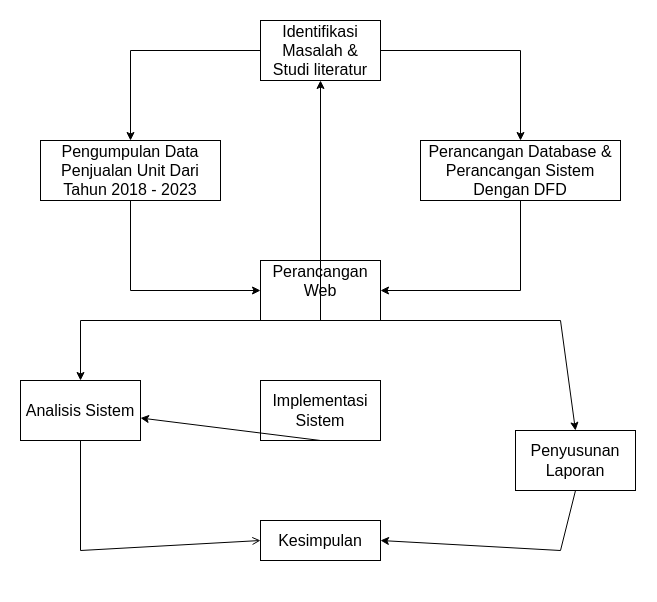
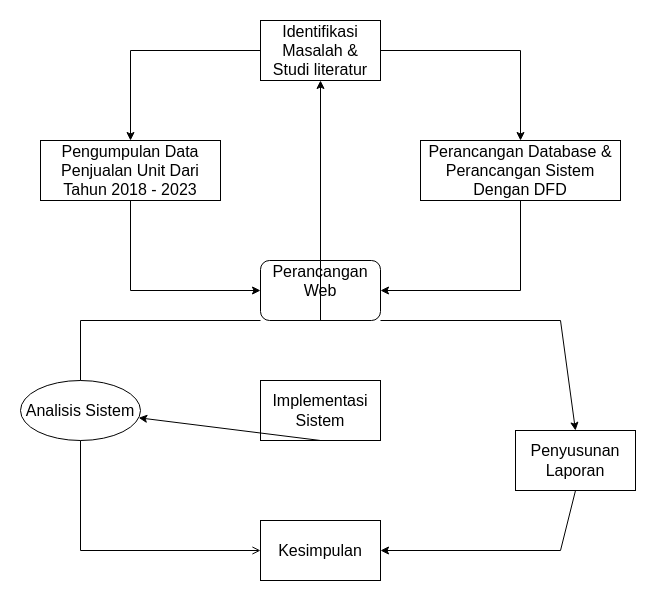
node "Perancangan Web": shape rectangle -> rounded rectangle
edge "Perancangan Web" -> "Analisis Sistem": arrowhead classic -> none
node "Analisis Sistem": shape rectangle -> ellipse
node "Kesimpulan": size 120x40 -> 120x60
